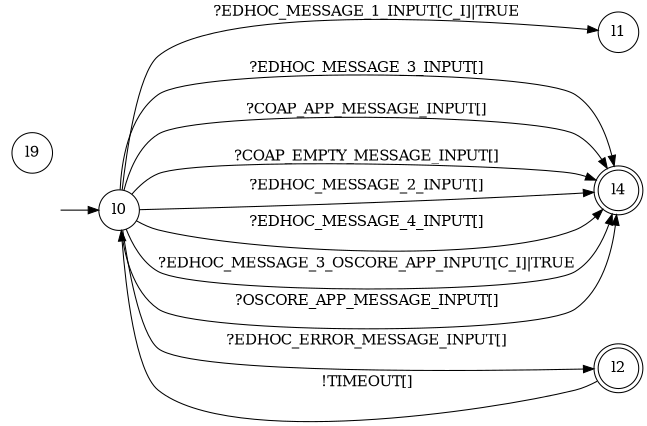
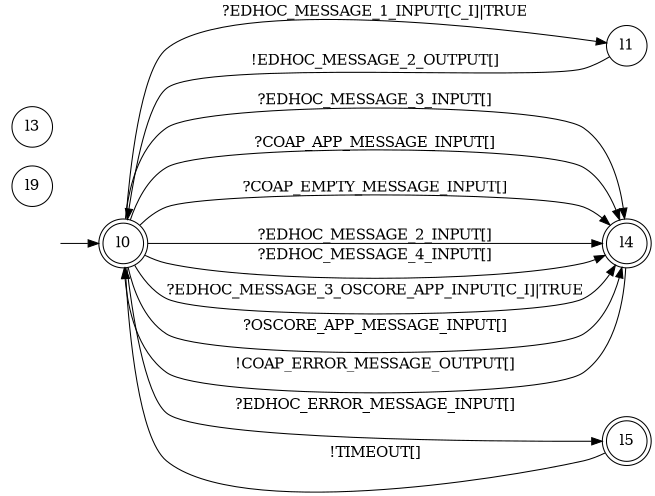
edge "l1" -> "l0": added, label "!EDHOC_MESSAGE_2_OUTPUT[]"
node "l3": added
node "l0": shape circle -> doublecircle
node "l2": label "l2" -> "l5"
edge "l4" -> "l0": added, label "!COAP_ERROR_MESSAGE_OUTPUT[]"
